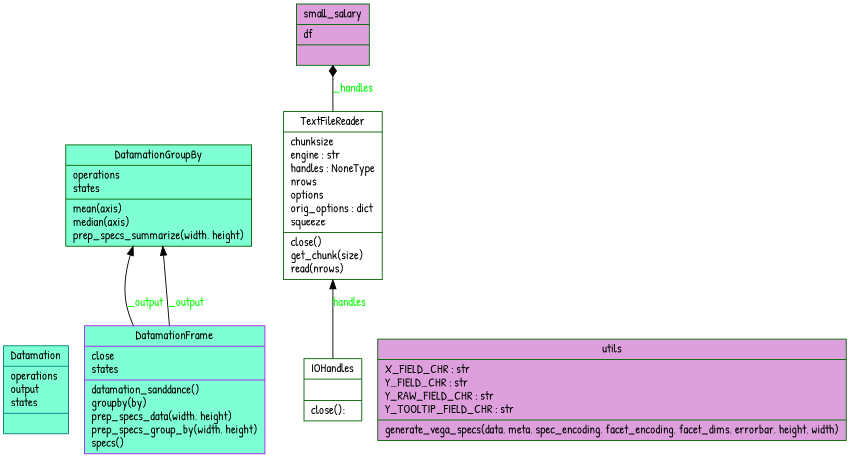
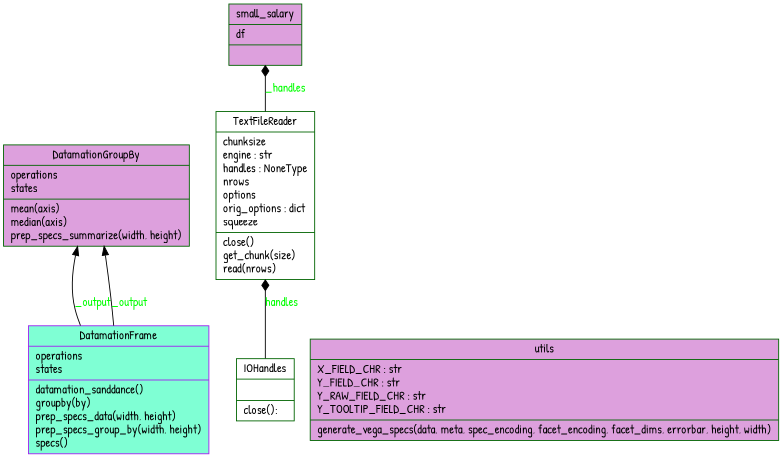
node "DatamationGroupBy": fillcolor aquamarine -> plum
edge "IOHandles" -> "TextFileReader": arrowhead normal -> diamond
node "DatamationFrame": text "close" -> "operations"
node "Datamation": removed
